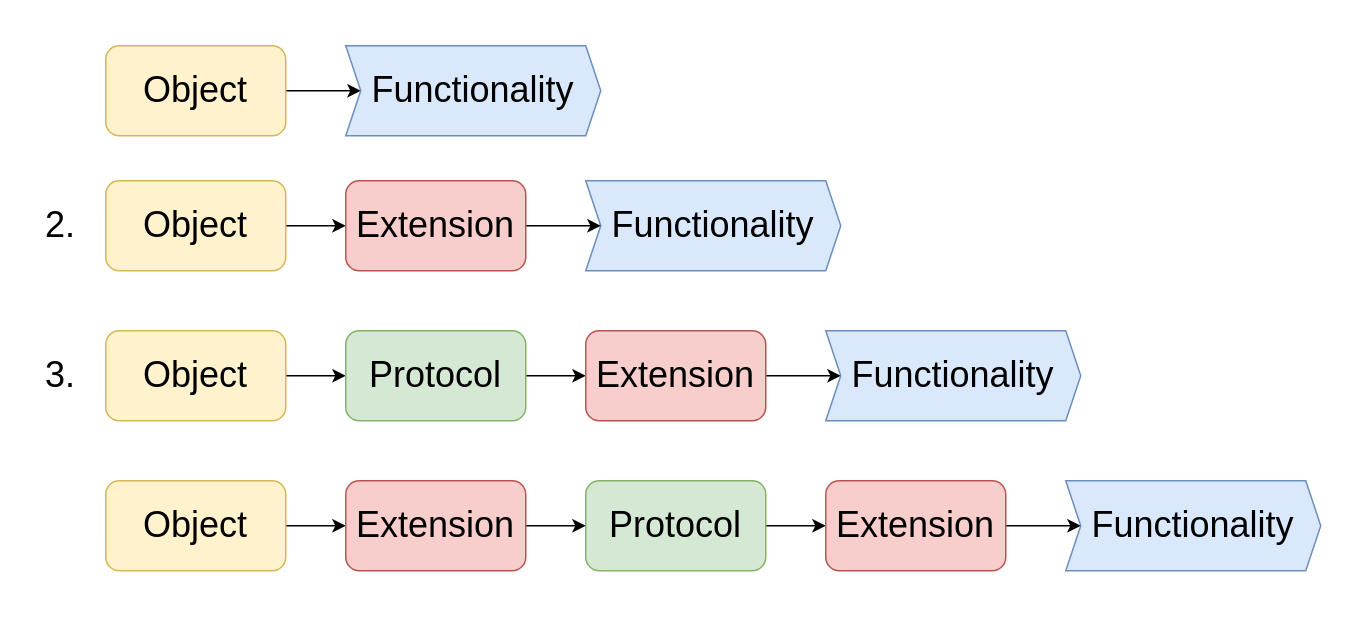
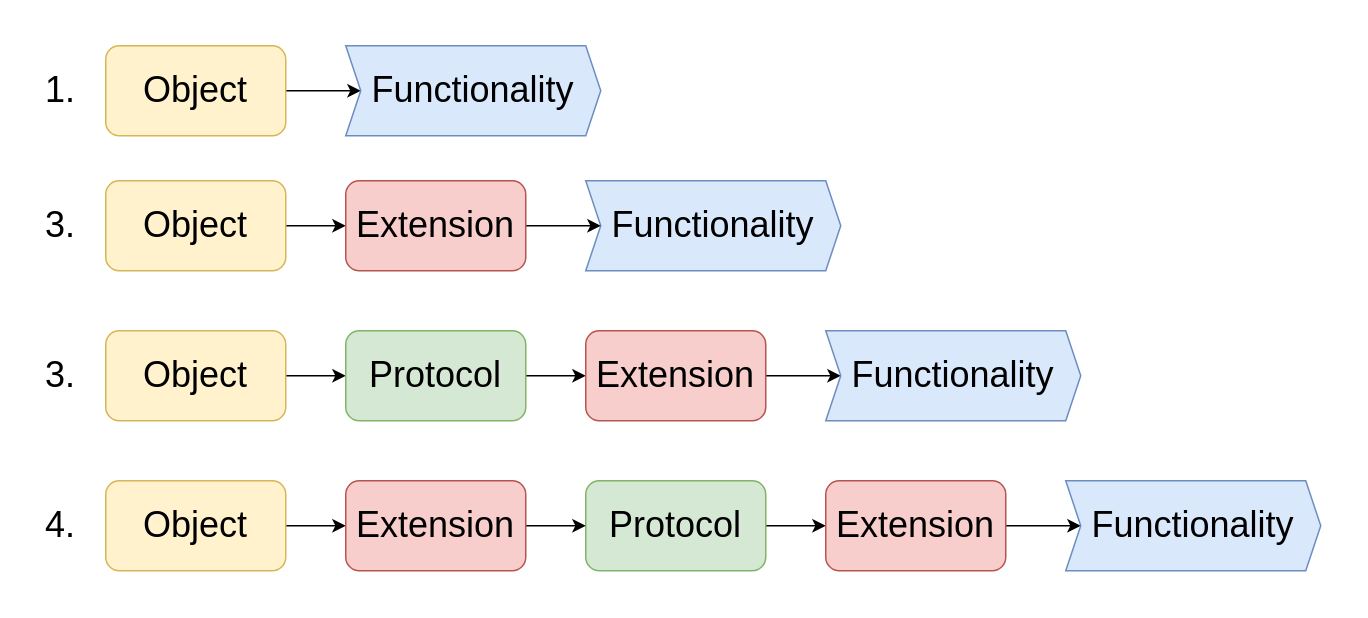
node "1.": added
node "2.": label "2." -> "3."
node "4.": added
